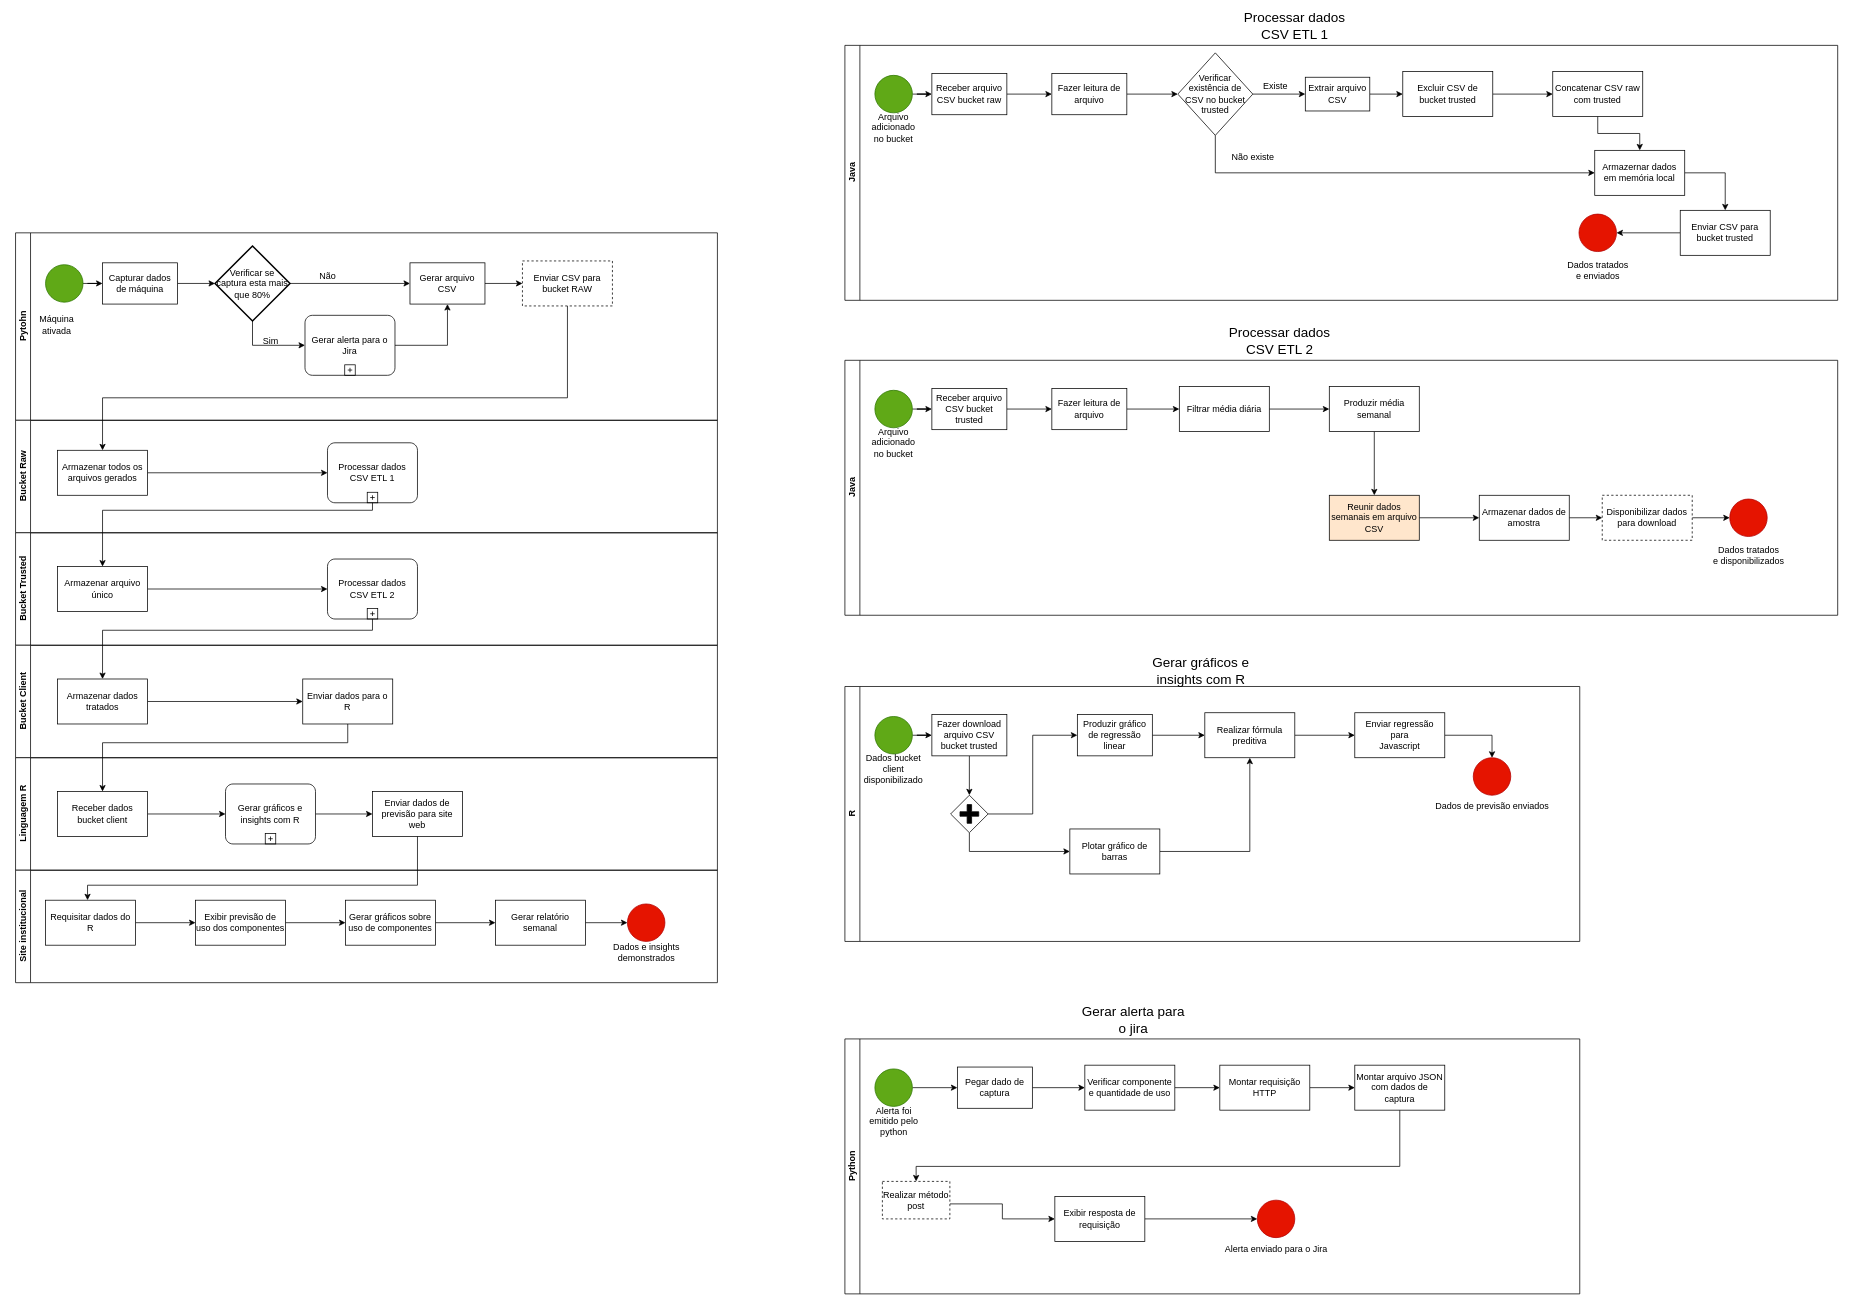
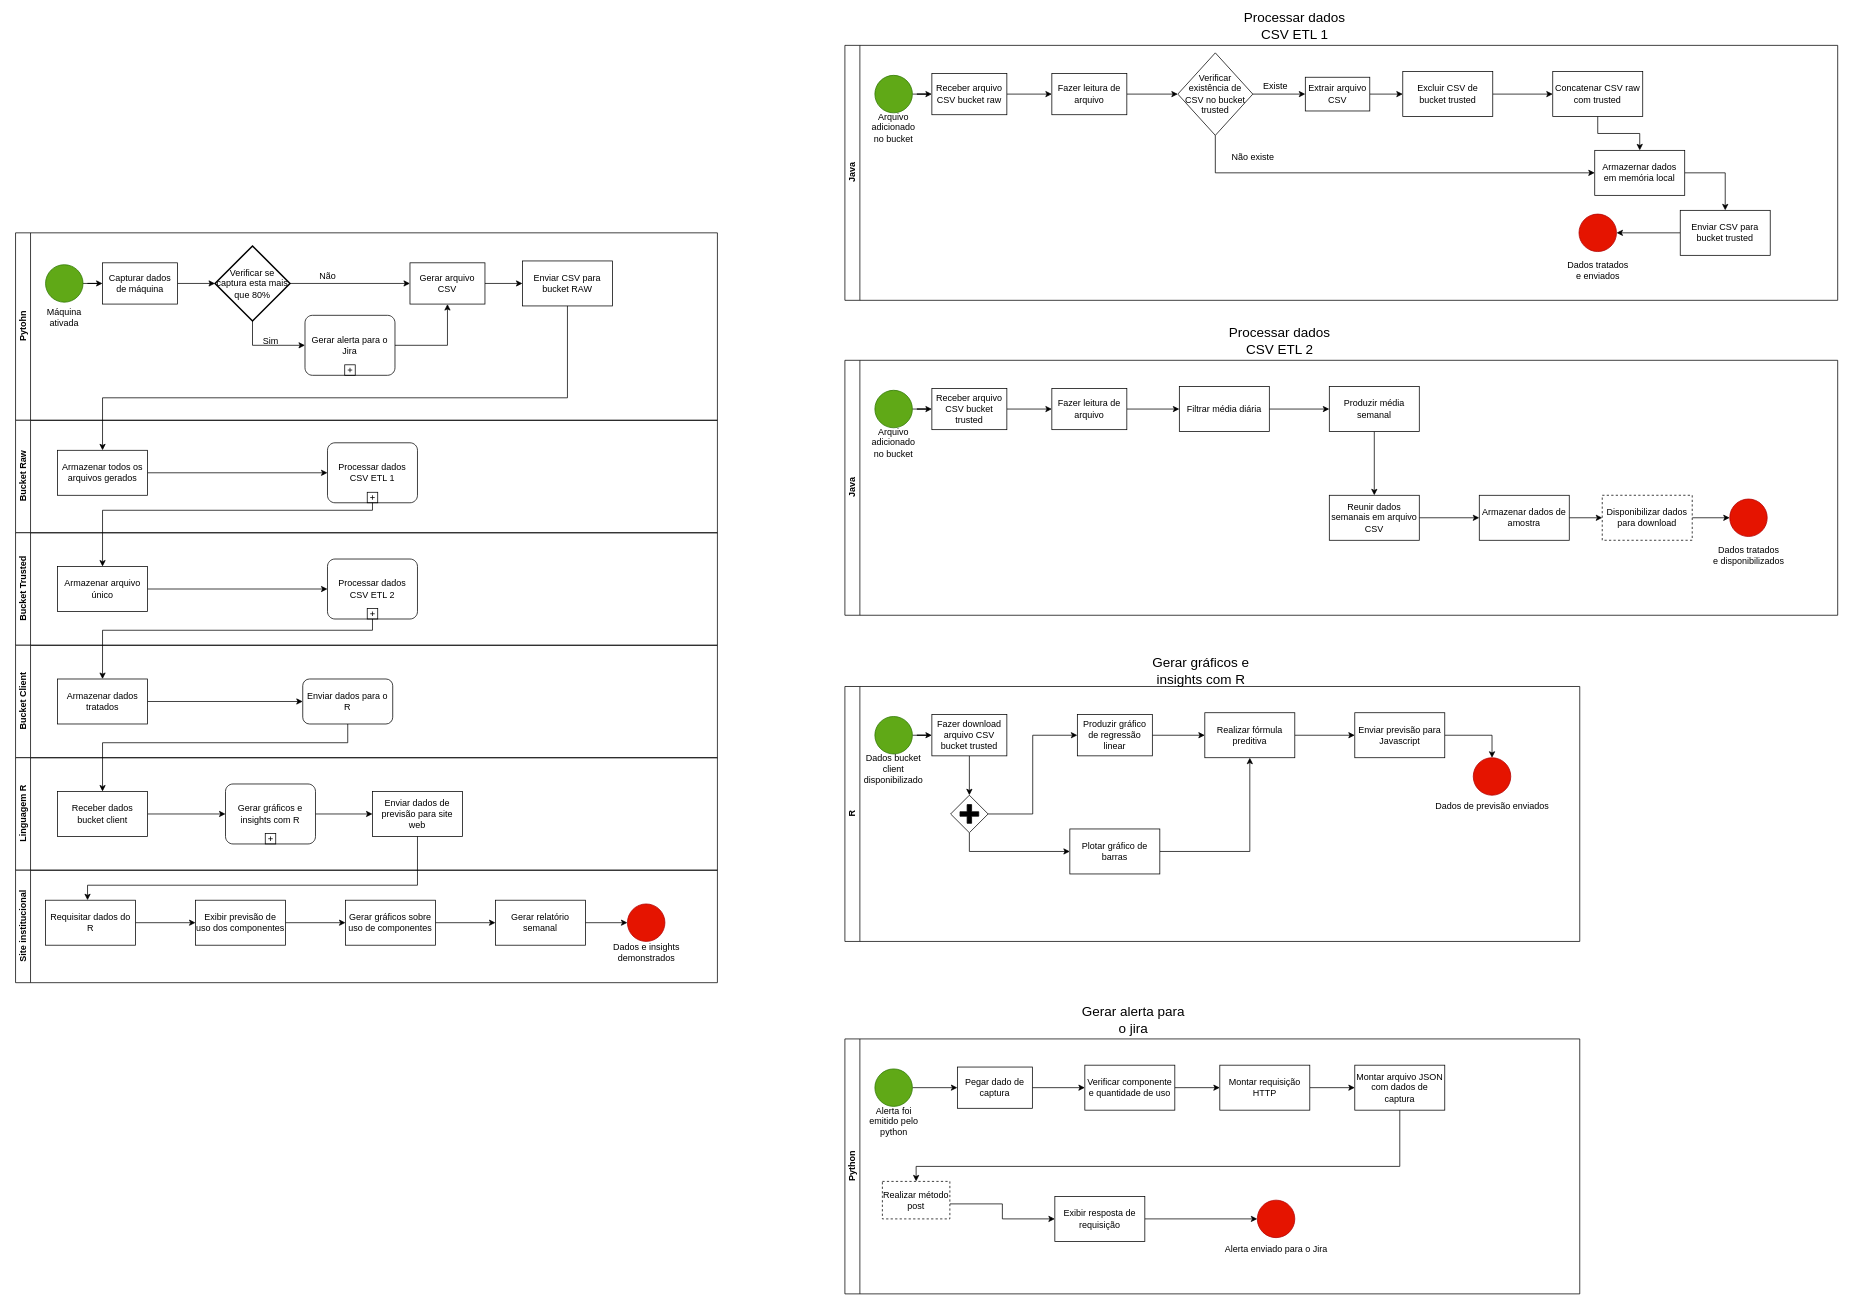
node "Enviar CSV para bucket RAW": style dashed -> solid
node "Máquina ativada": moved (57, 325) -> (64, 317)
node "Reunir dados semanais em arquivo CSV": fillcolor #ffe6cc -> #ffffff
node "Enviar dados para o R": shape rectangle -> rounded rectangle
node "Enviar regressão para Javascript": label "Enviar regressão para Javascript" -> "Enviar previsão para Javascript"
